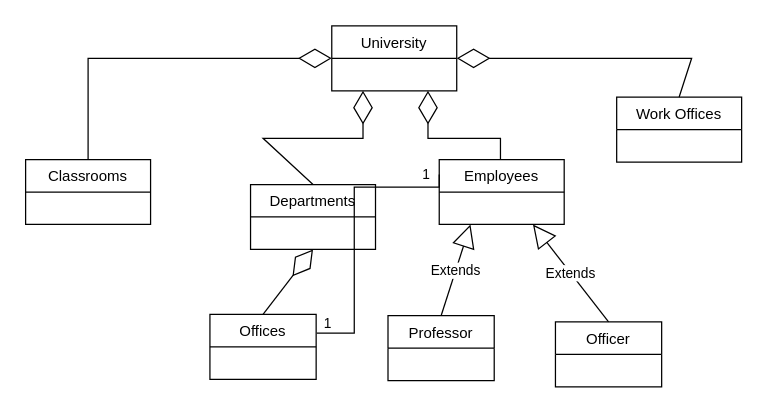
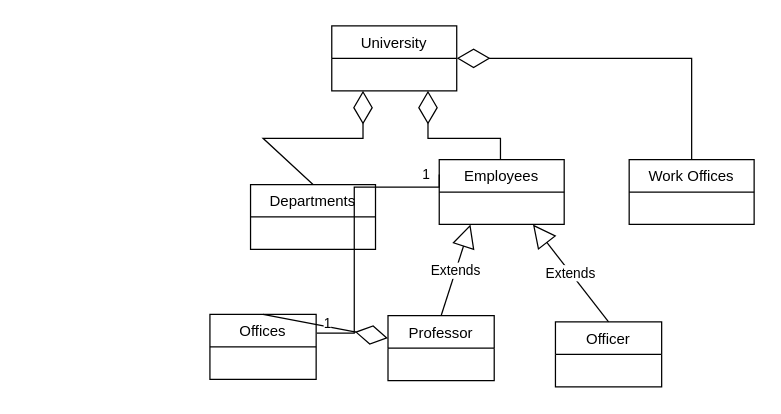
edge "Classrooms" -> "University": removed
node "Work Offices": moved (679, 129) -> (692, 192)
node "Classrooms": removed
edge "Offices" -> "Departments": now "Offices" -> "Professor"
